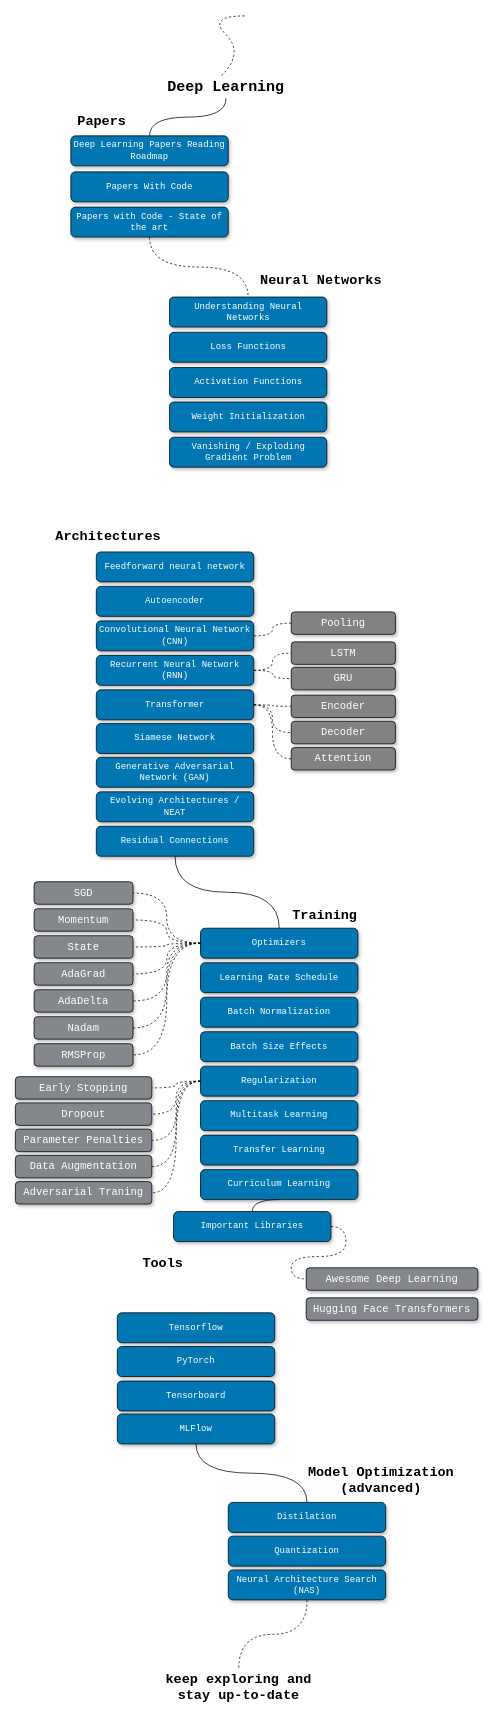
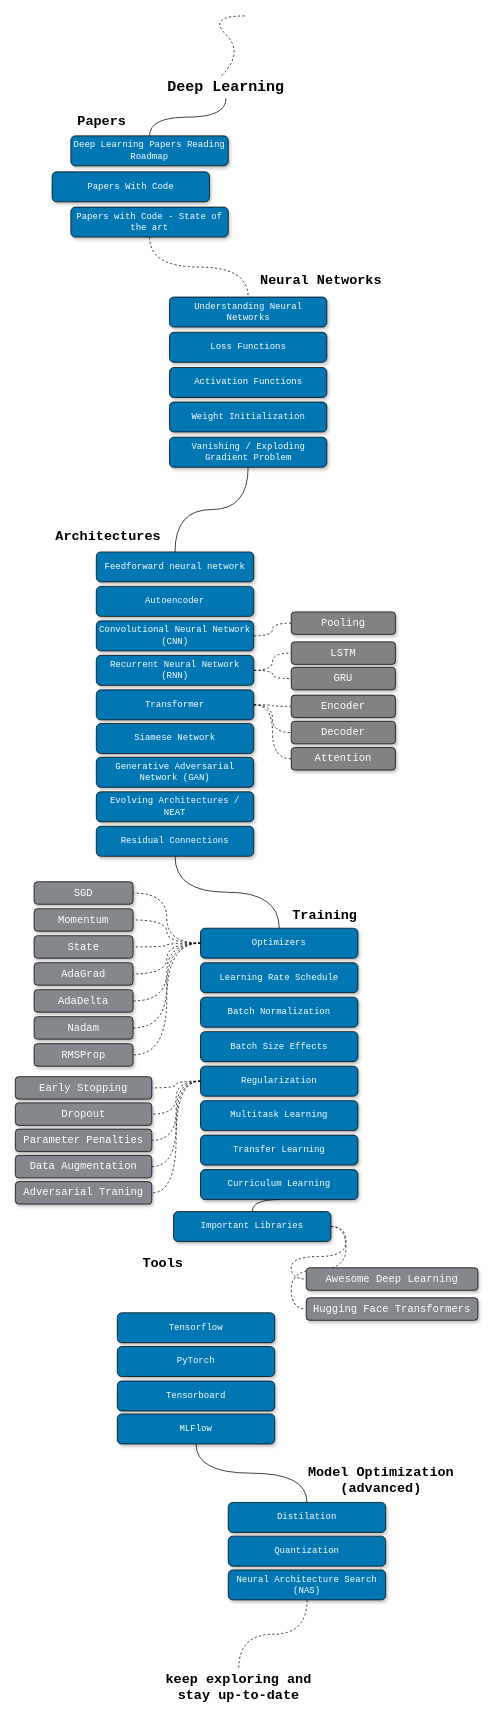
node "Papers With Code": moved (150, 186) -> (131, 186)
edge "Vanishing / Exploding Gradient Problem" -- "Feedforward neural network": added
edge "Important Libraries" -- "Hugging Face Transformers": added
